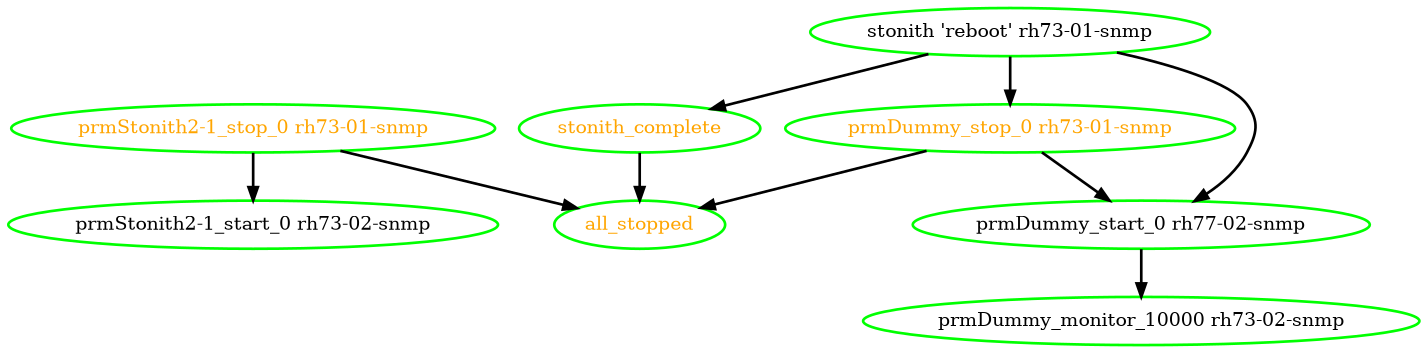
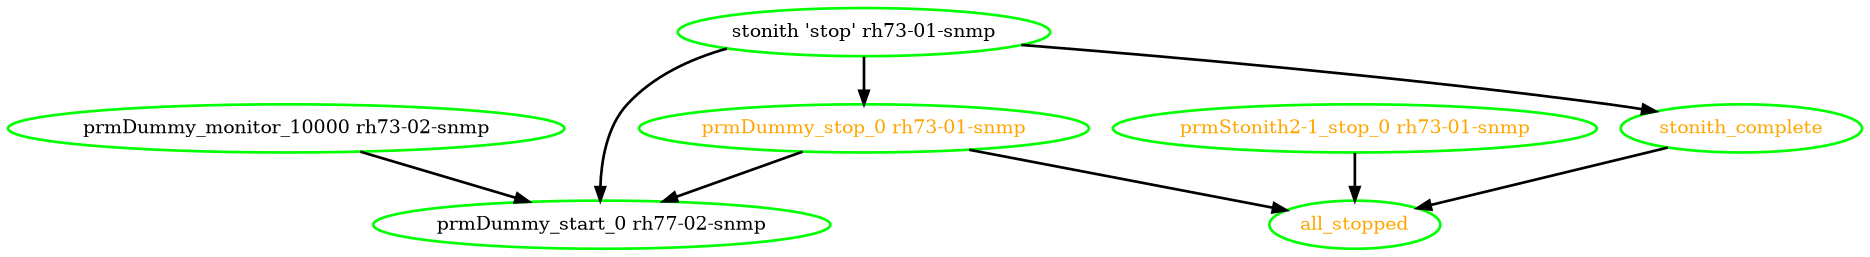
node "stonith 'reboot' rh73-01-snmp": label "stonith 'reboot' rh73-01-snmp" -> "stonith 'stop' rh73-01-snmp"
node "prmStonith2-1_start_0 rh73-02-snmp": removed
edge "prmDummy_start_0 rh77-02-snmp" -> "prmDummy_monitor_10000 rh73-02-snmp": reversed
